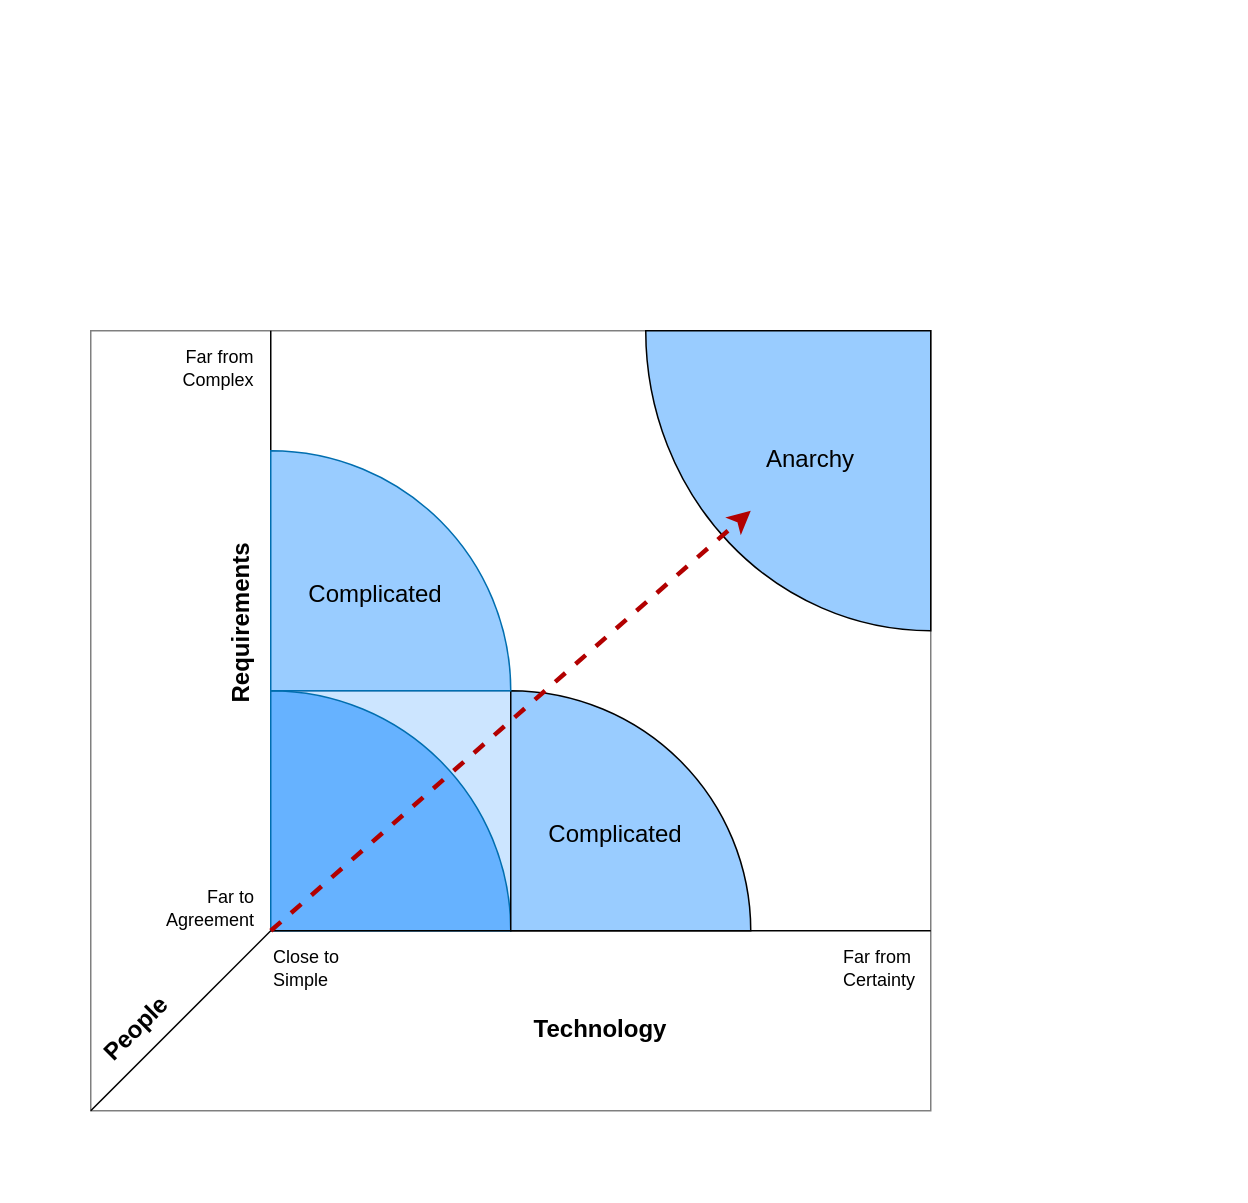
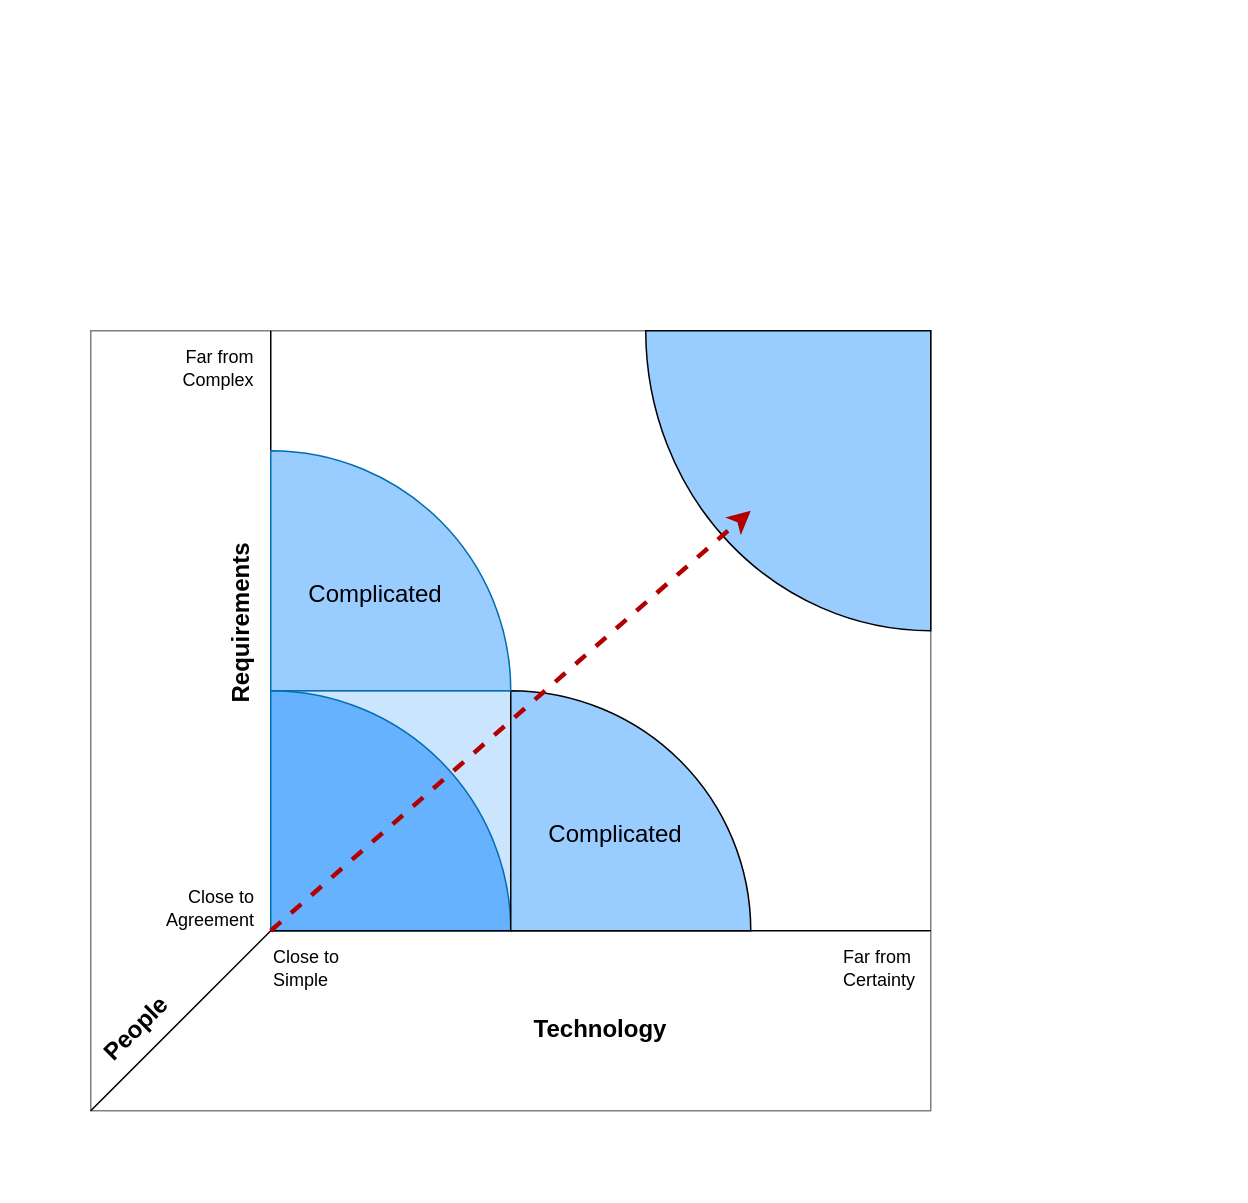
node "Anarchy": removed
node "Far to Agreement": label "Far to Agreement" -> "Close to Agreement"
